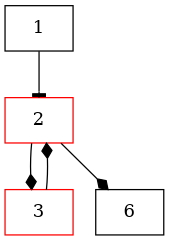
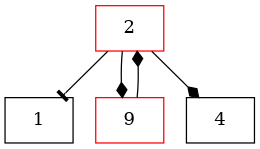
edge "1" -> "2": reversed
node "3": label "3" -> "9"
node "6": label "6" -> "4"
